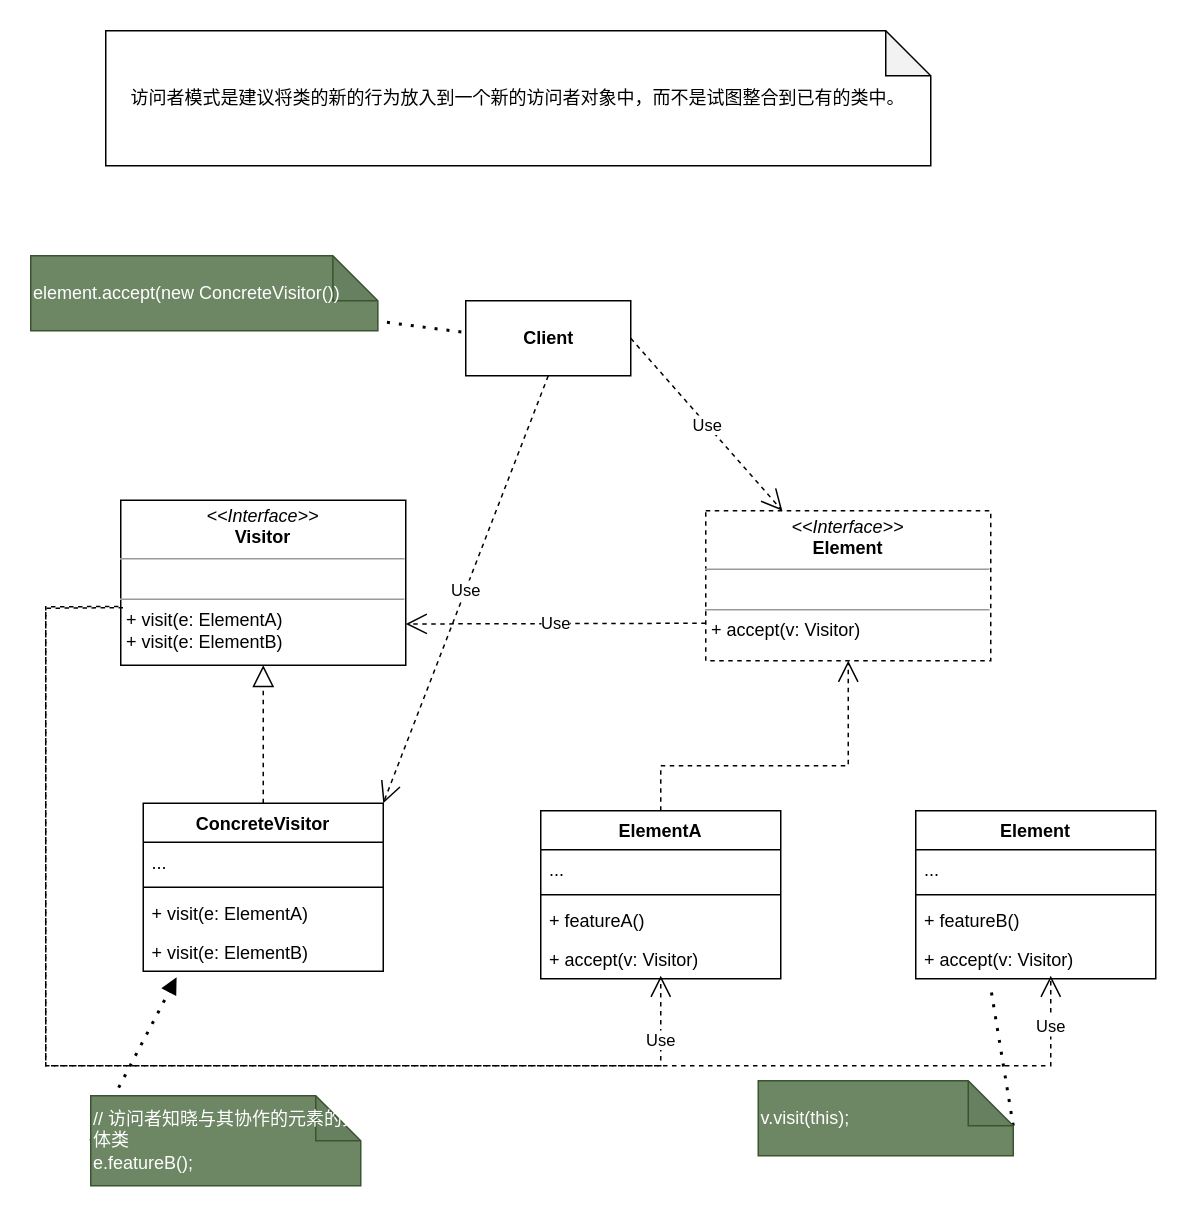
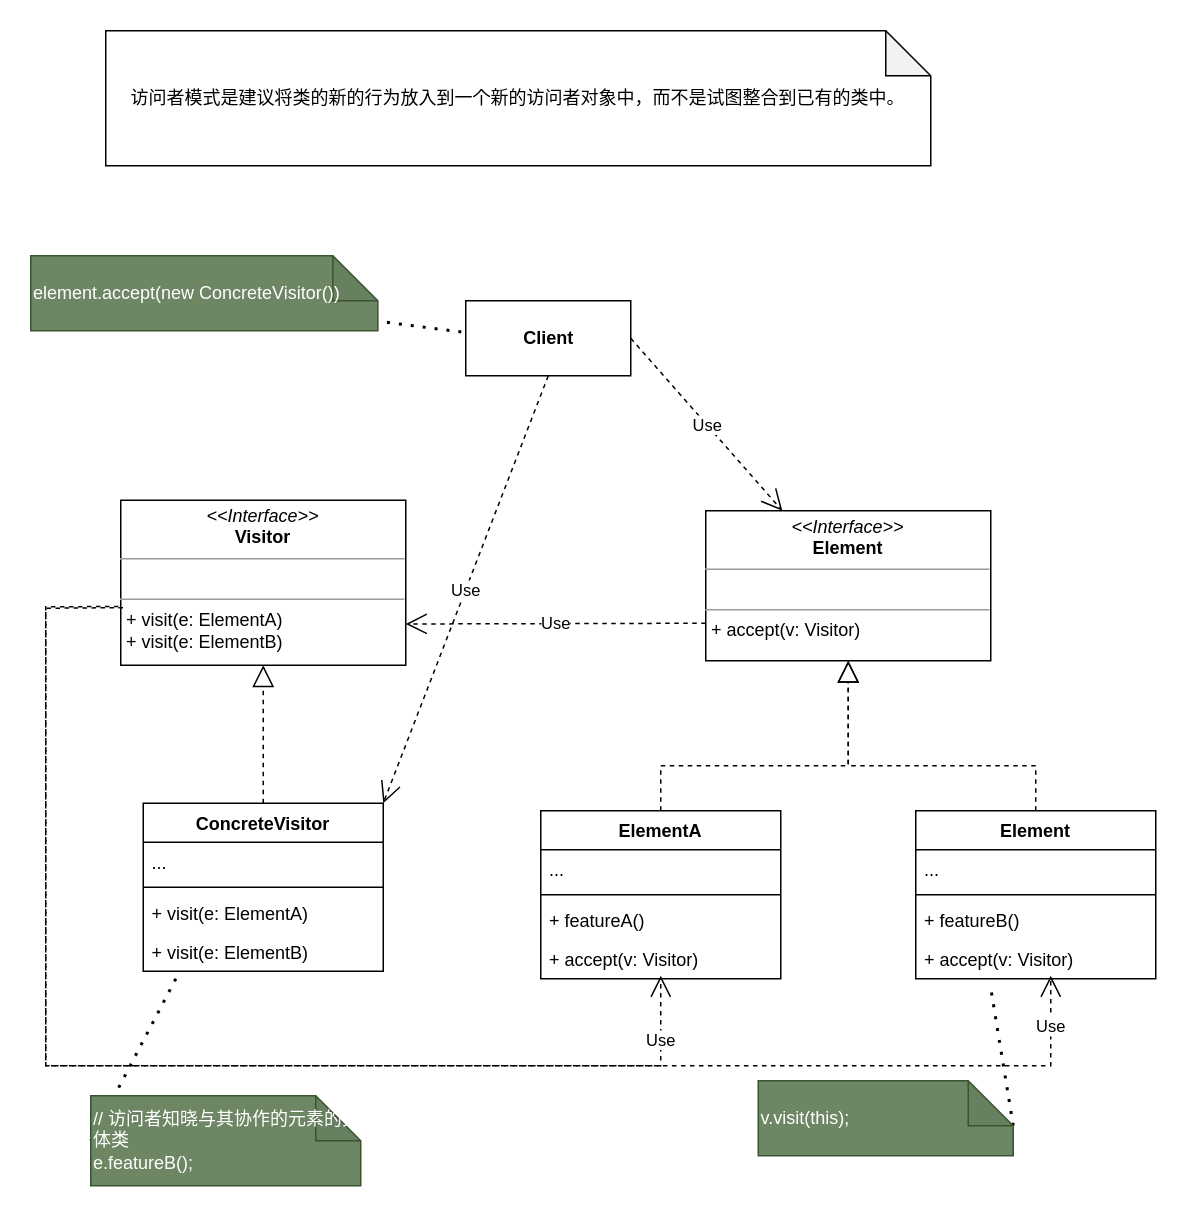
node "<<Interface>> Element + accept(v: Visitor)": style dashed -> solid
edge "ElementA" -> "<<Interface>> Element + accept(v: Visitor)": arrowhead open -> block
edge "Element" -> "<<Interface>> Element + accept(v: Visitor)": added
edge "// 访问者知晓与其协作的元素的具体类 e.featureB();" -> "+ visit(e: ElementB)": arrowhead block -> none
